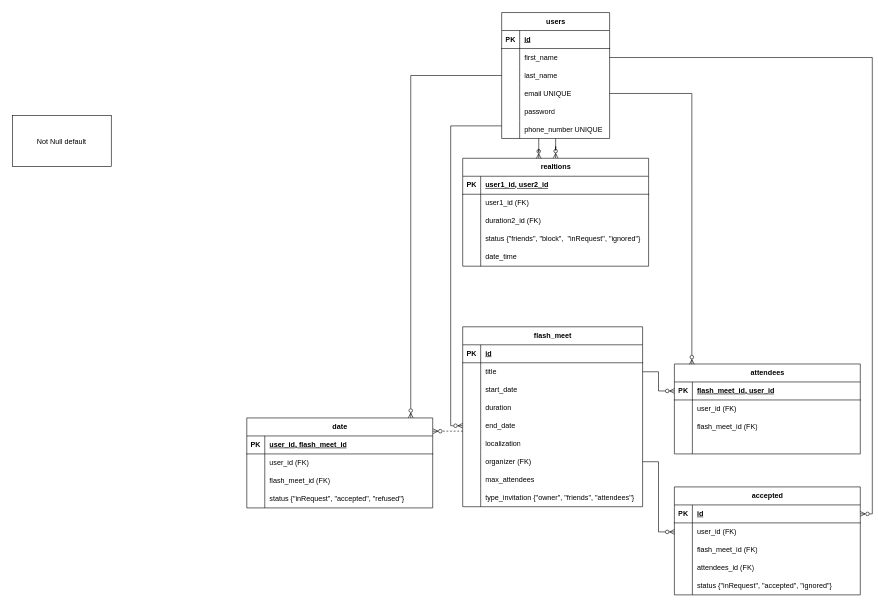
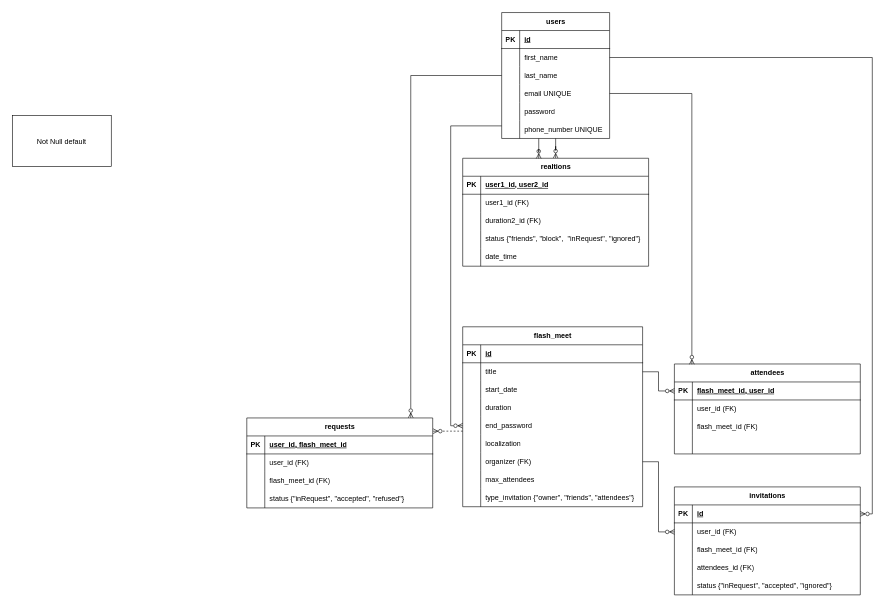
node "end_date": label "end_date" -> "end_password"
node "date": label "date" -> "requests"
node "accepted": label "accepted" -> "invitations"
